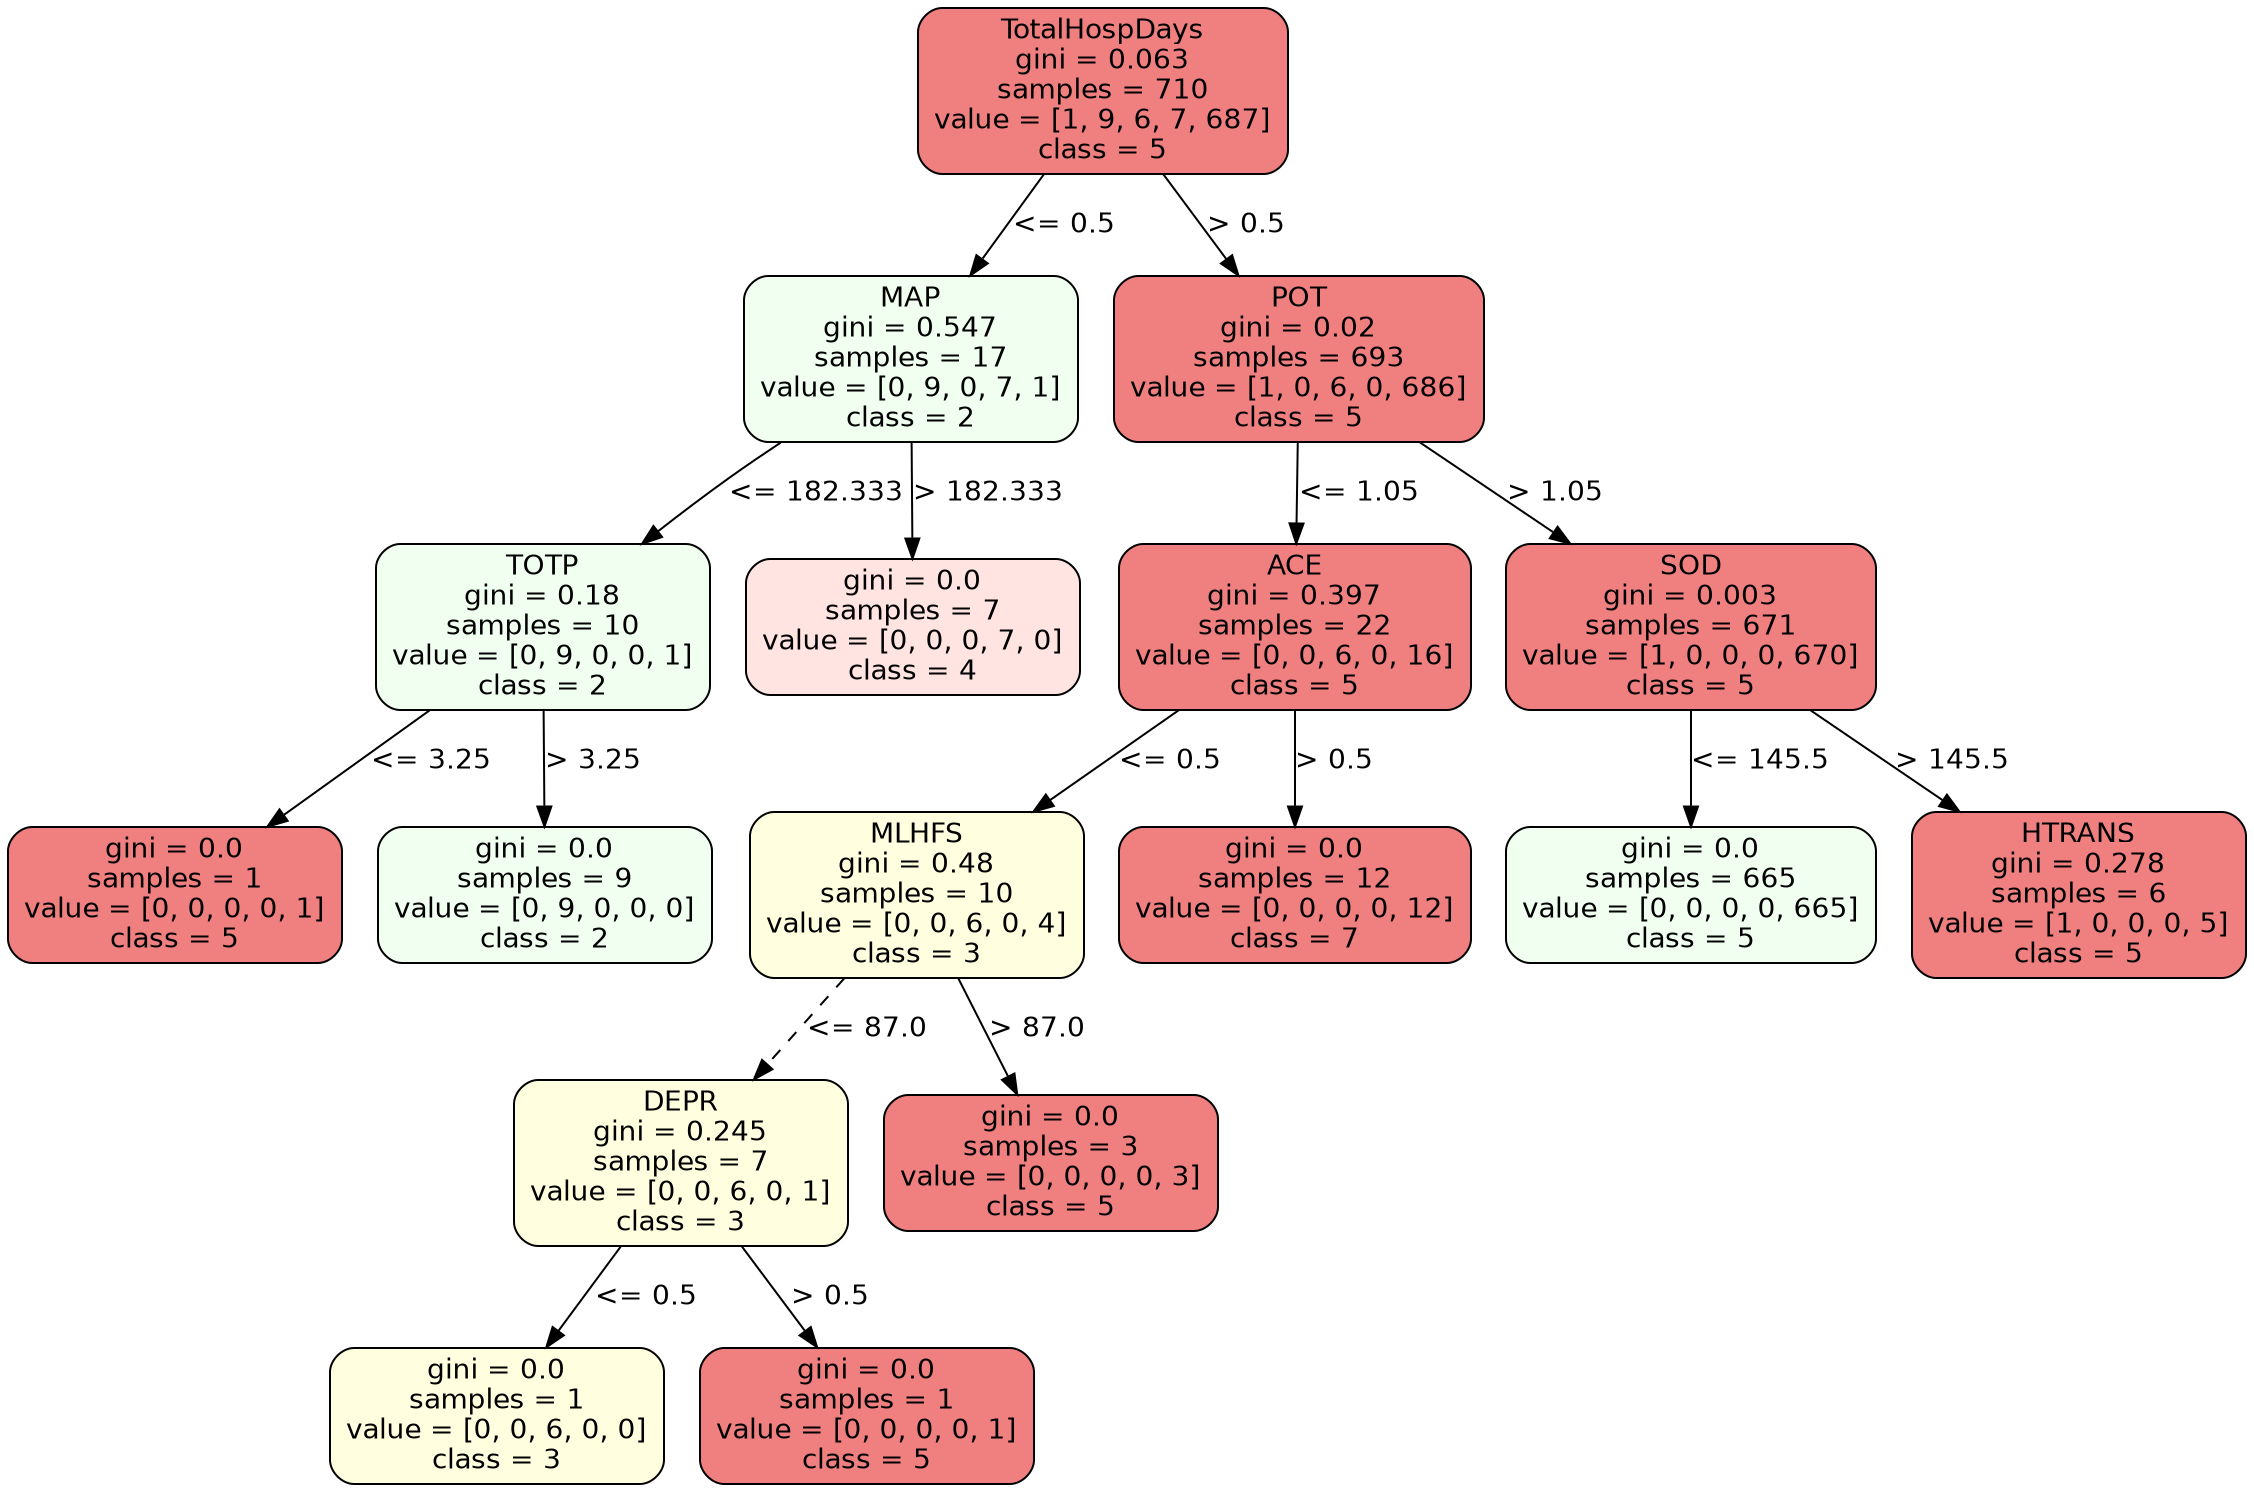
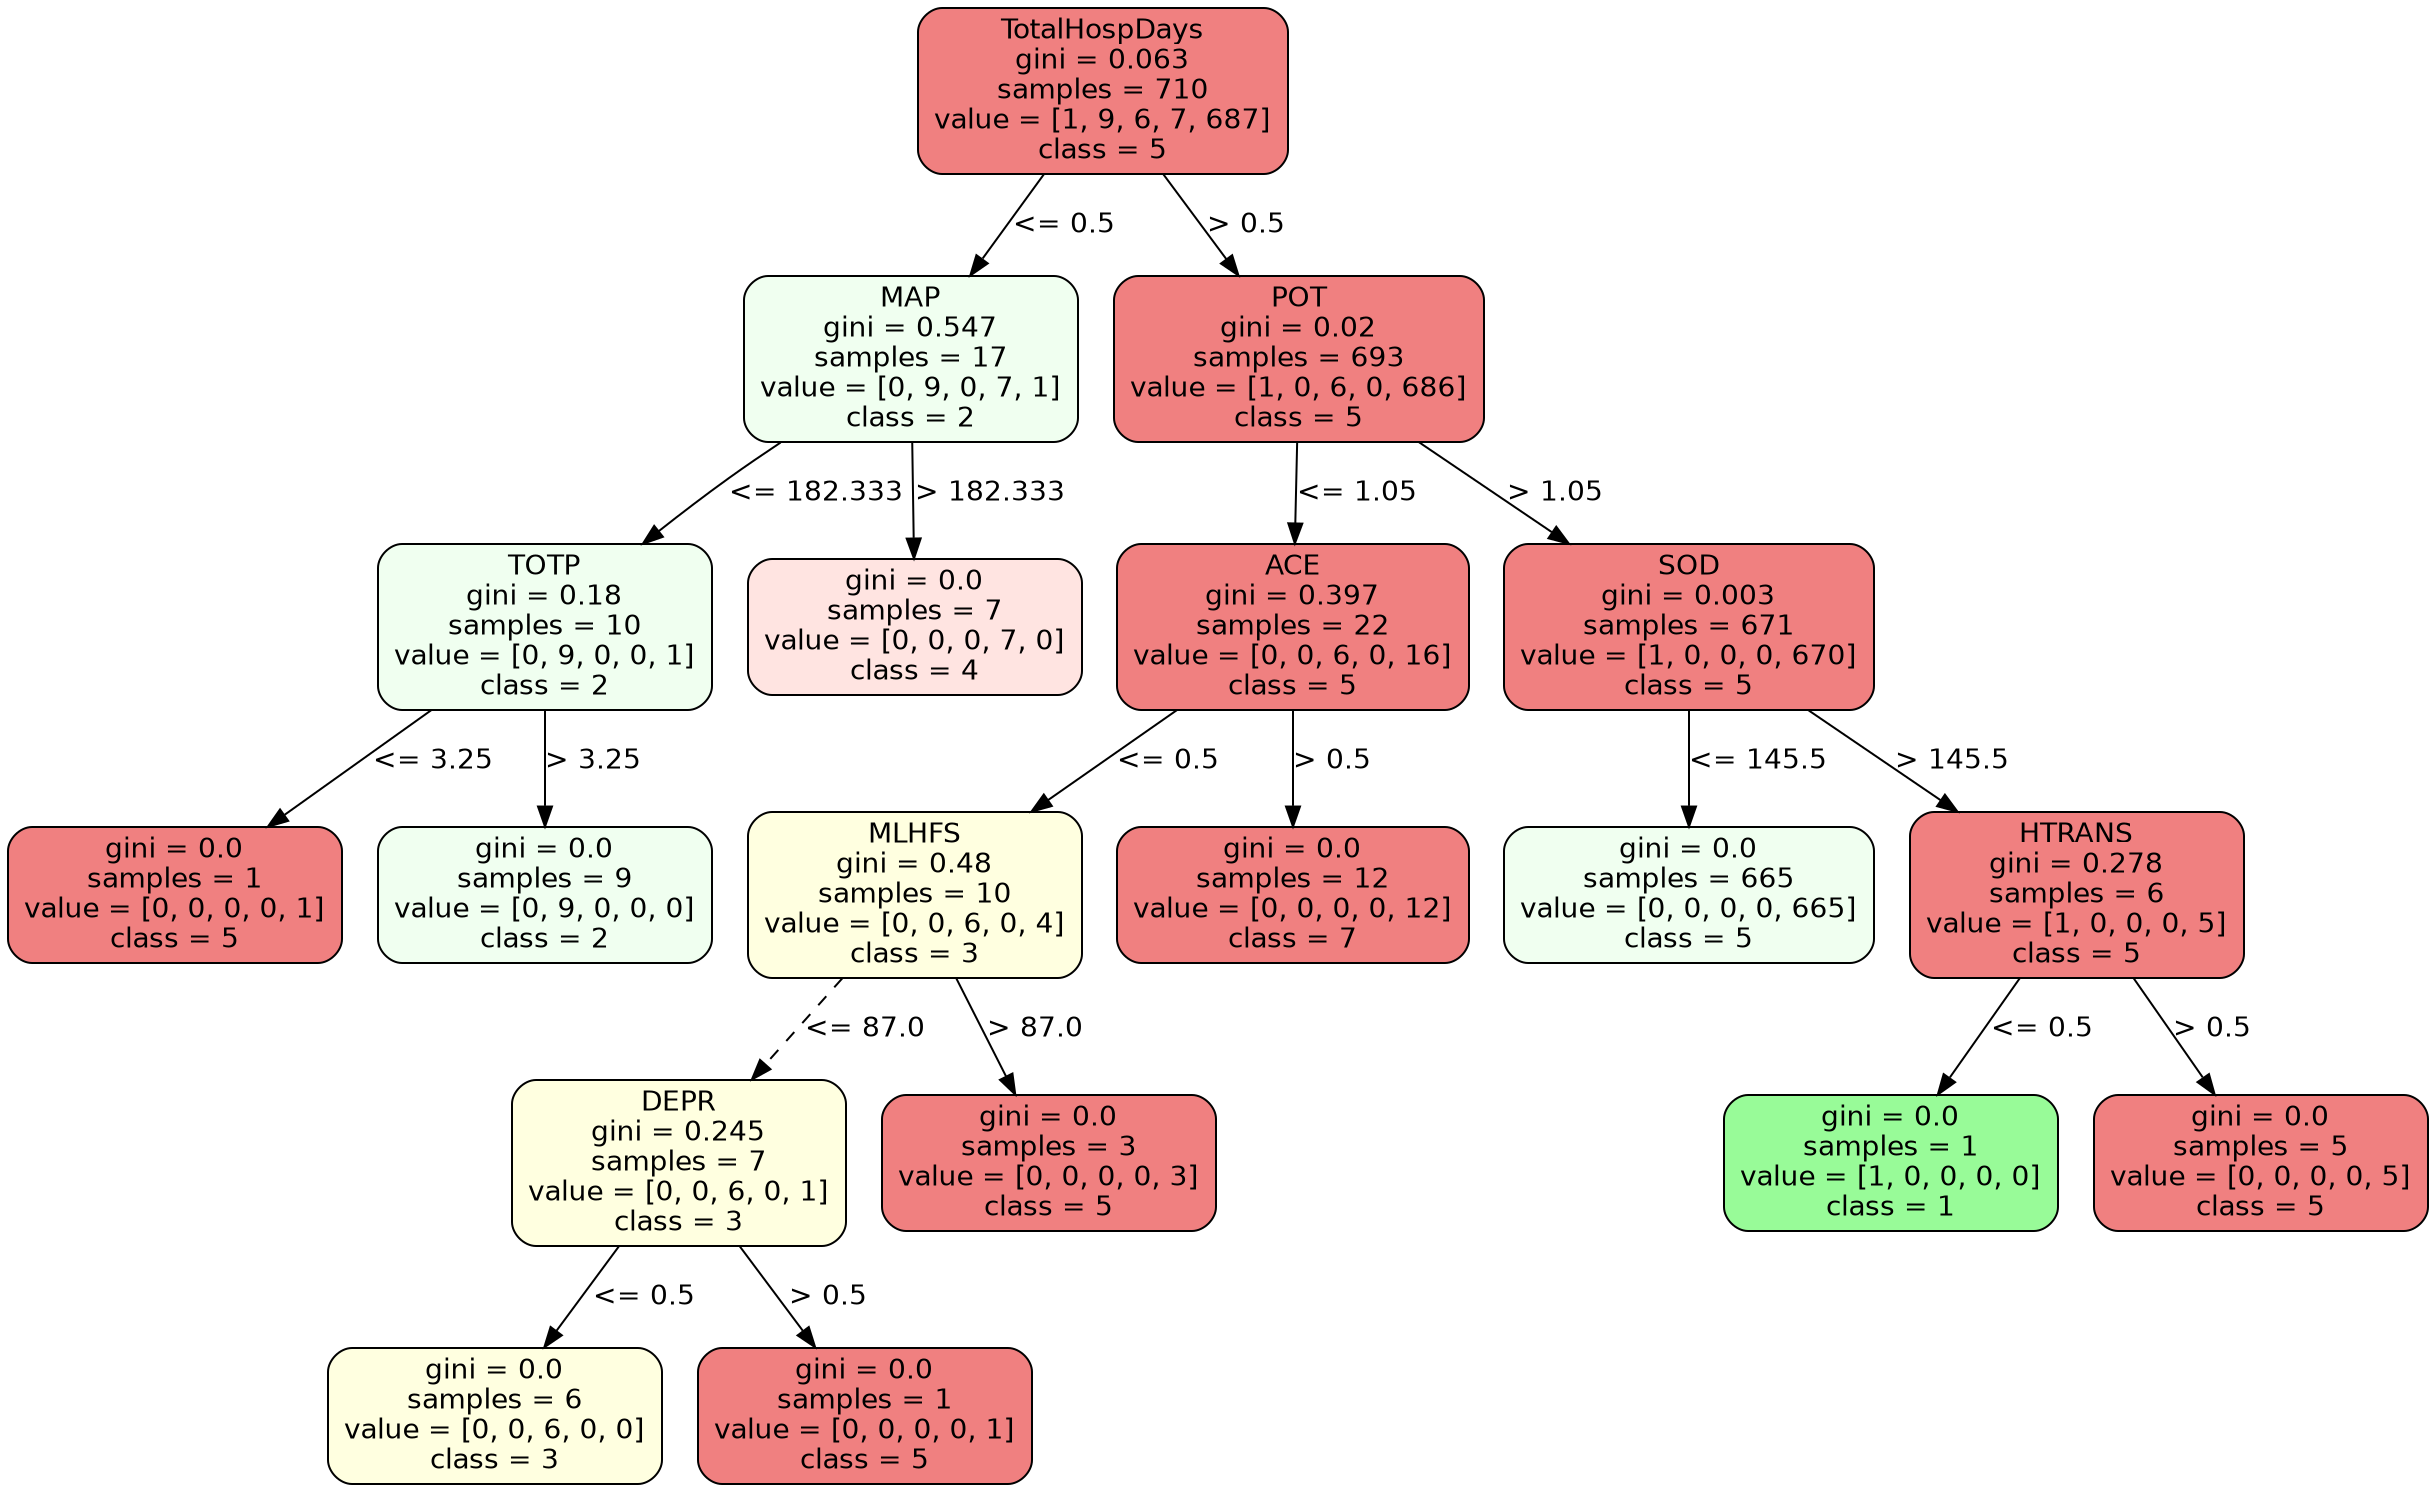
node "gini = 0.0 samples = 1 value = [1, 0, 0, 0, 0] class = 1": added
node "gini = 0.0 samples = 5 value = [0, 0, 0, 0, 5] class = 5": added
node "gini = 0.0 samples = 1 value = [0, 0, 6, 0, 0] class = 3": label "gini = 0.0 samples = 1 value = [0, 0, 6, 0, 0] class = 3" -> "gini = 0.0 samples = 6 value = [0, 0, 6, 0, 0] class = 3"
